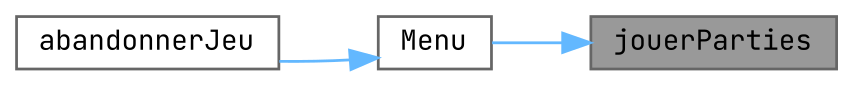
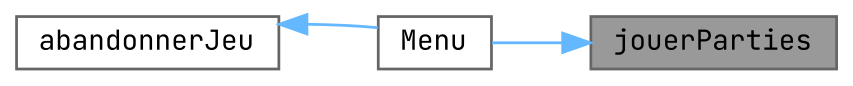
edge "abandonnerJeu" -> "Menu": reversed
